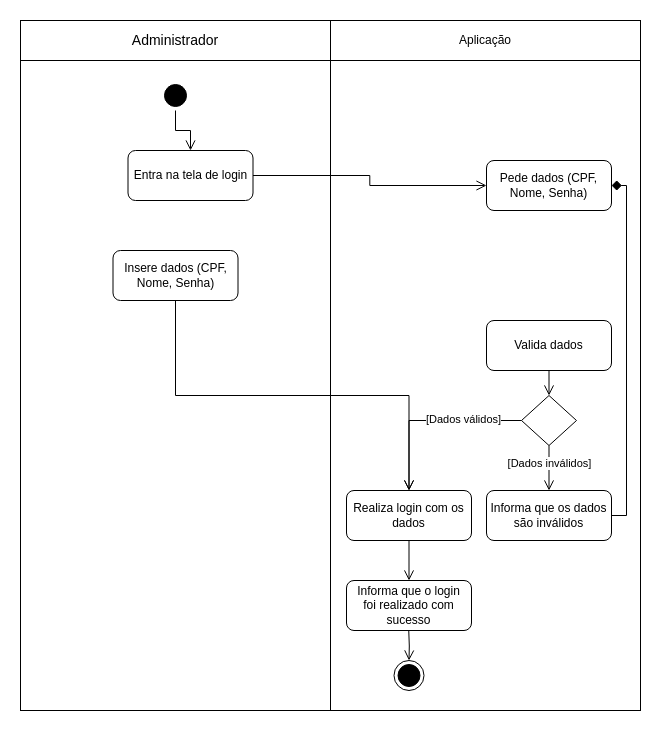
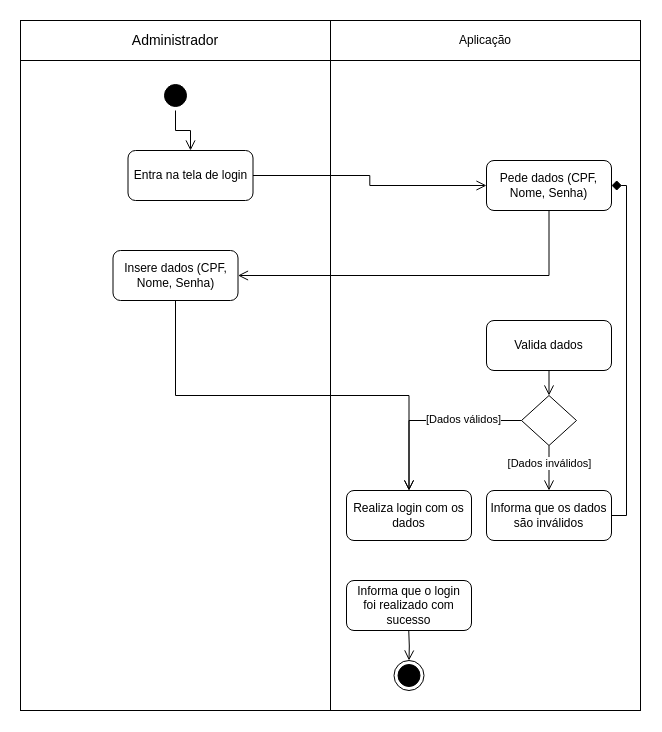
edge "Pede dados (CPF, Nome, Senha)" -> "Insere dados (CPF, Nome, Senha)": added
edge "Realiza login com os dados" -> "Informa que o login foi realizado com sucesso": removed
